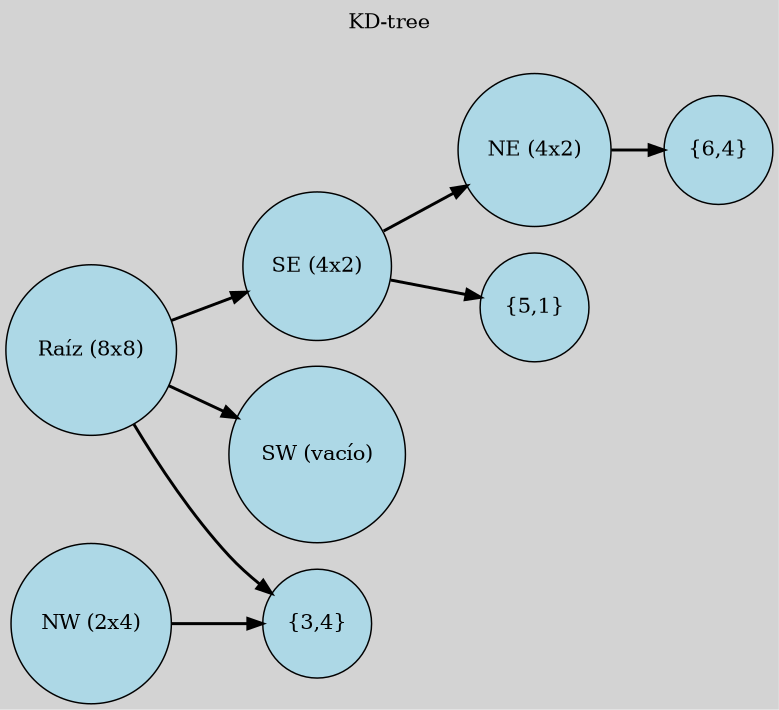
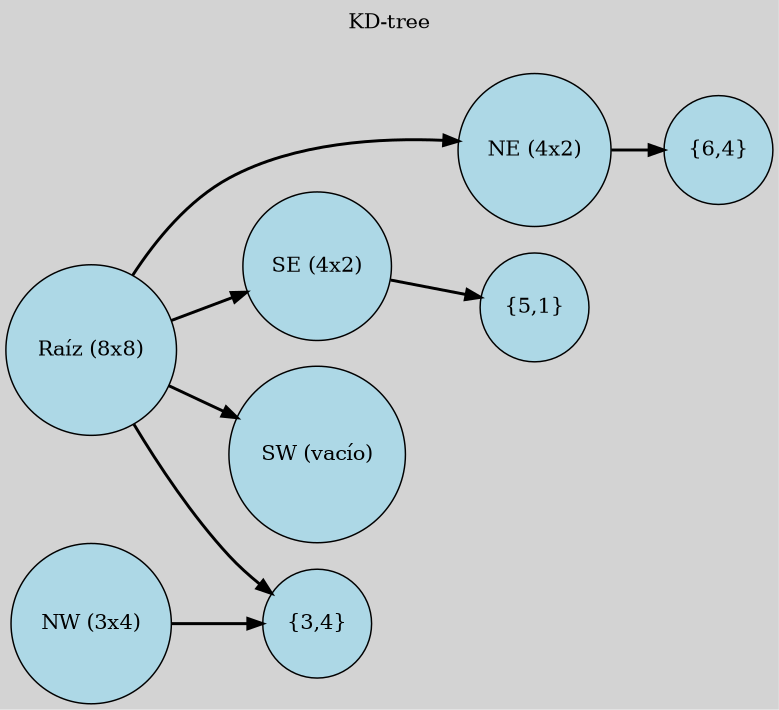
edge "SE (4x2)" -> "NE (4x2)": now "Raíz (8x8)" -> "NE (4x2)"
node "NW (2x4)": label "NW (2x4)" -> "NW (3x4)"
